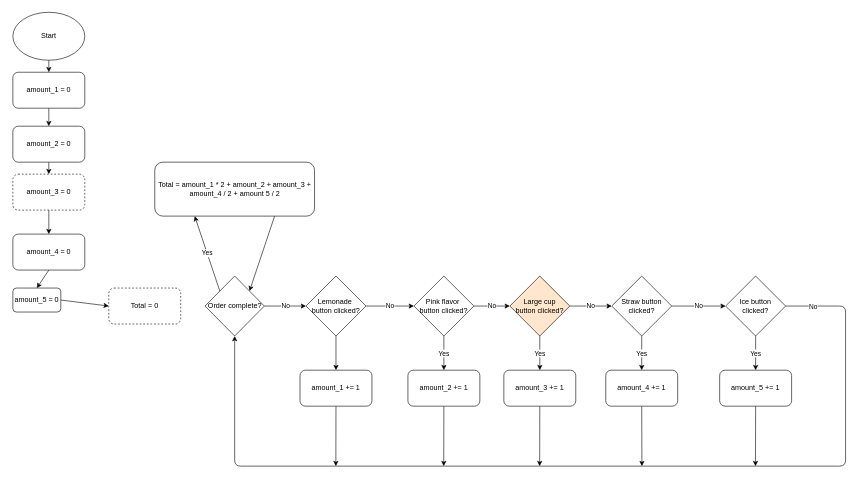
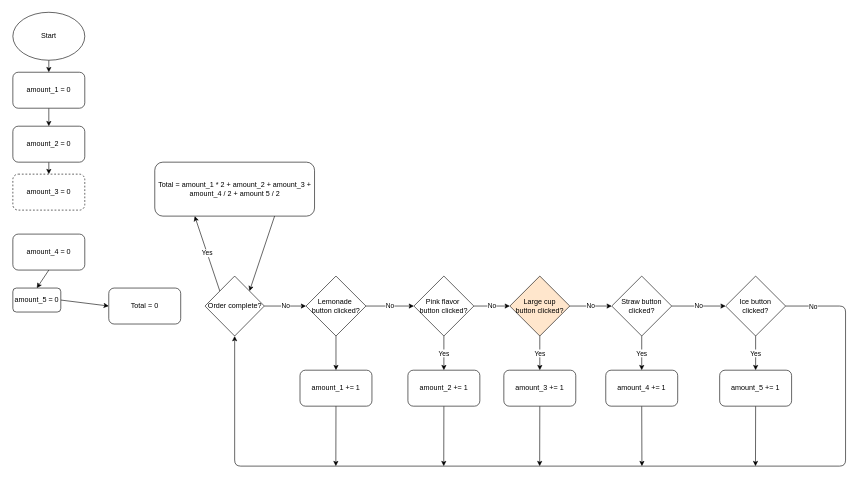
edge "amount_3 = 0" -> "amount_4 = 0": removed
node "Total = 0": style dashed -> solid
